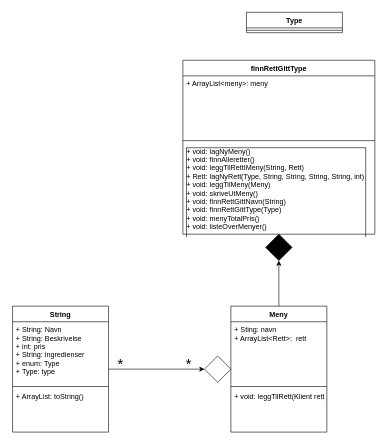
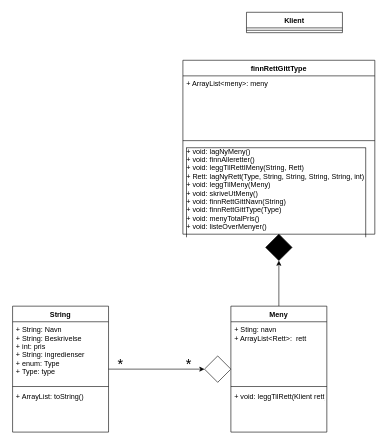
node "Type": label "Type" -> "Klient"
